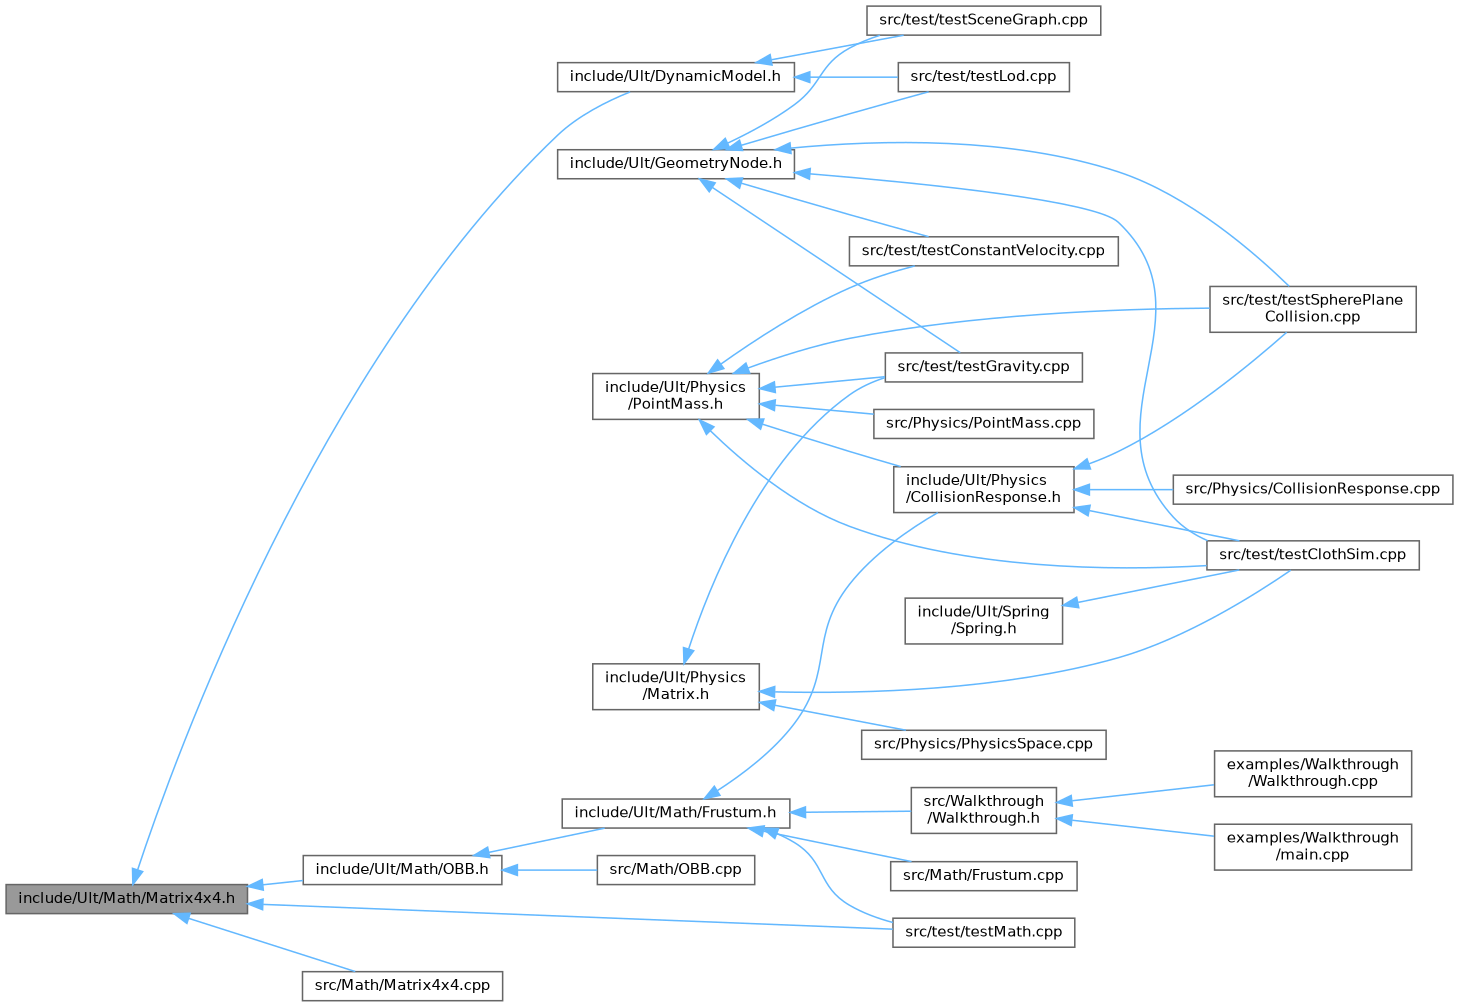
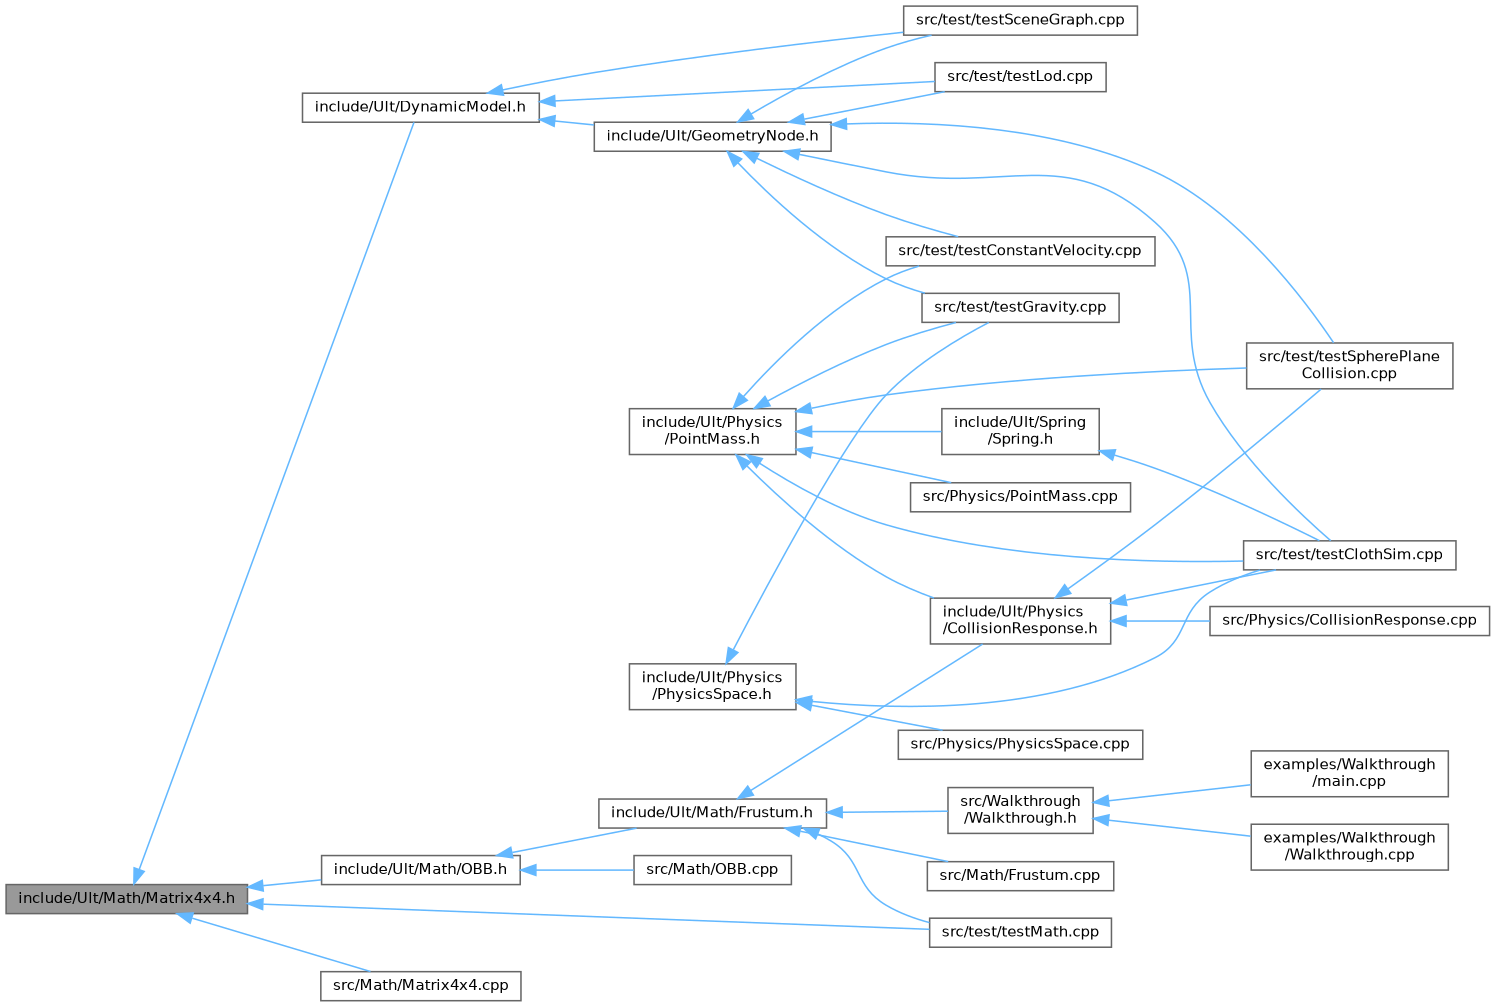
edge "include/Ult/GeometryNode.h" -> "include/Ult/DynamicModel.h": added
edge "include/Ult/Spring /Spring.h" -> "include/Ult/Physics /PointMass.h": added
node "include/Ult/Physics /Matrix.h": label "include/Ult/Physics /Matrix.h" -> "include/Ult/Physics /PhysicsSpace.h"
